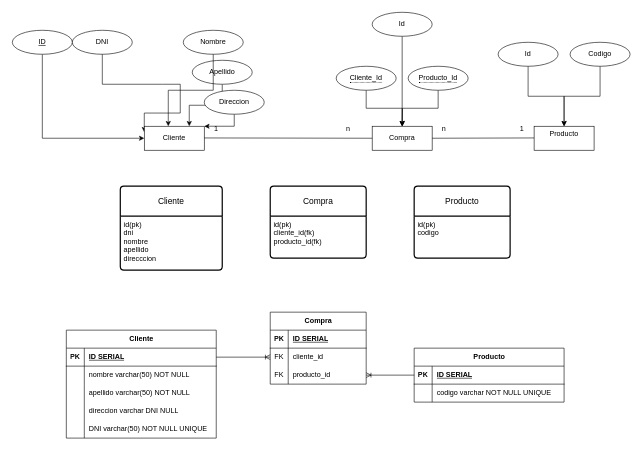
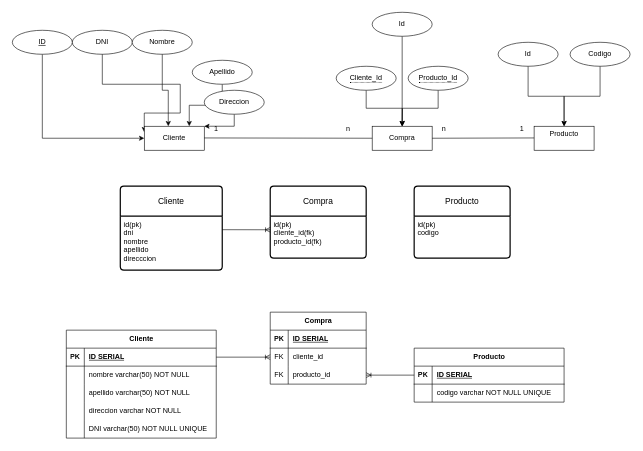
node "Nombre": moved (213, 42) -> (162, 42)
edge "id(pk) dni nombre apellido direcccion" -> "id(pk) cliente_id(fk) producto_id(fk)": added
node "direccion varchar DNI NULL": label "direccion varchar DNI NULL" -> "direccion varchar NOT NULL"
